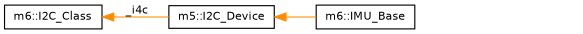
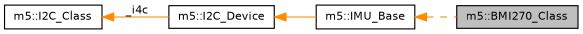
node "m6::I2C_Class": label "m6::I2C_Class" -> "m5::I2C_Class"
node "m6::IMU_Base": label "m6::IMU_Base" -> "m5::IMU_Base"
node "m5::BMI270_Class": added
